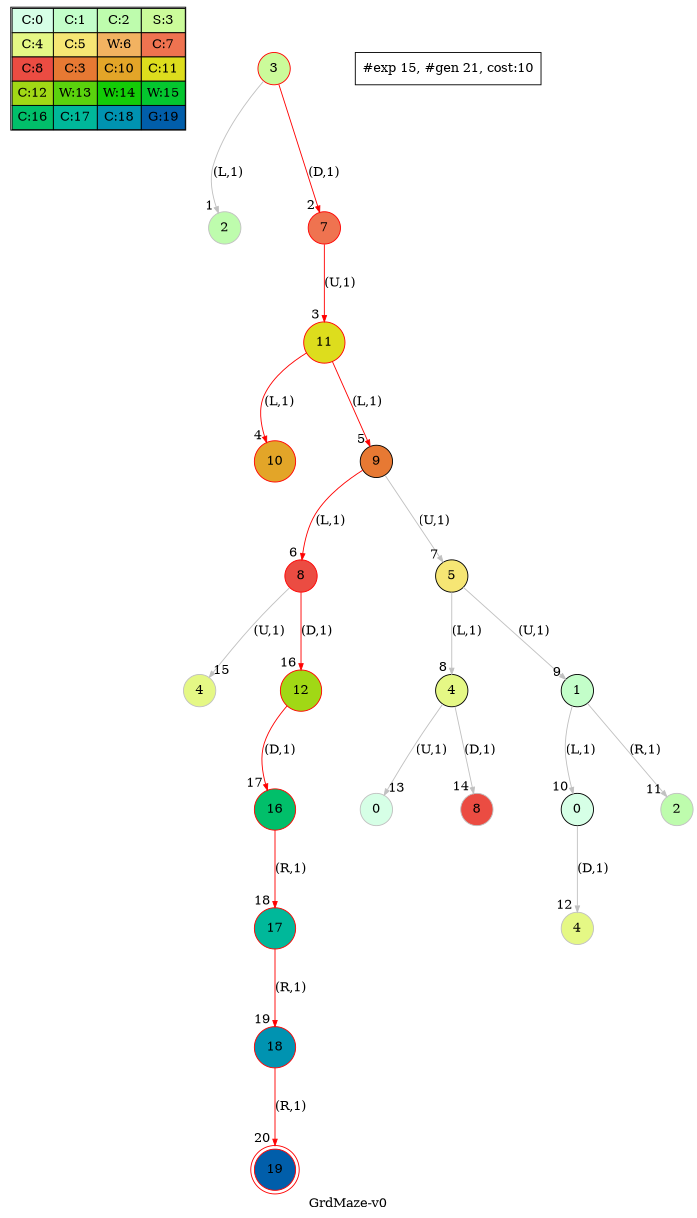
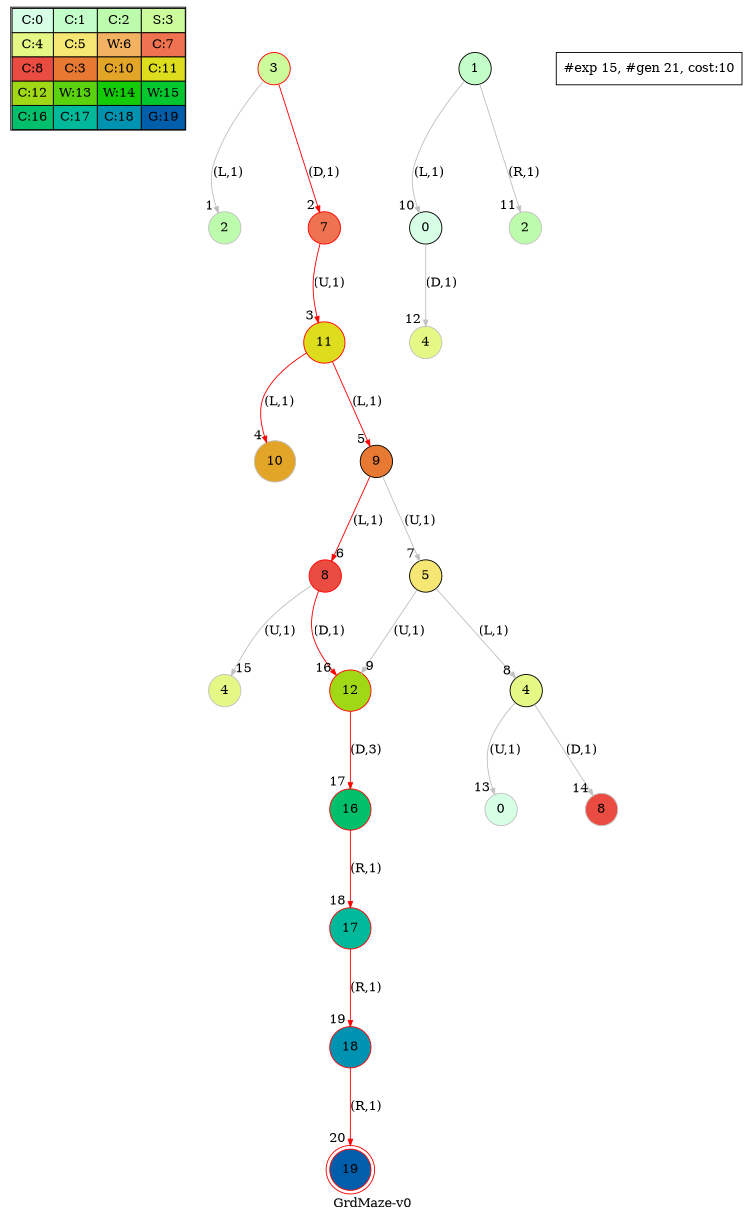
node "10": color red -> grey
edge "5" -> "1": now "5" -> "12"
edge "12" -> "16": label "(D,1)" -> "(D,3)"
